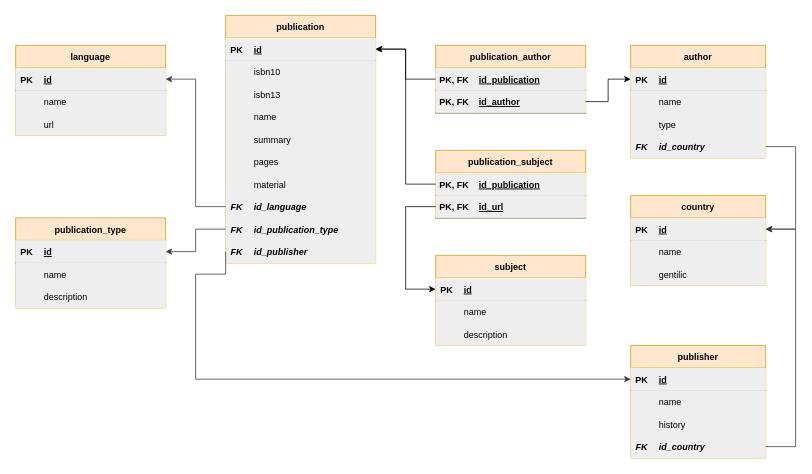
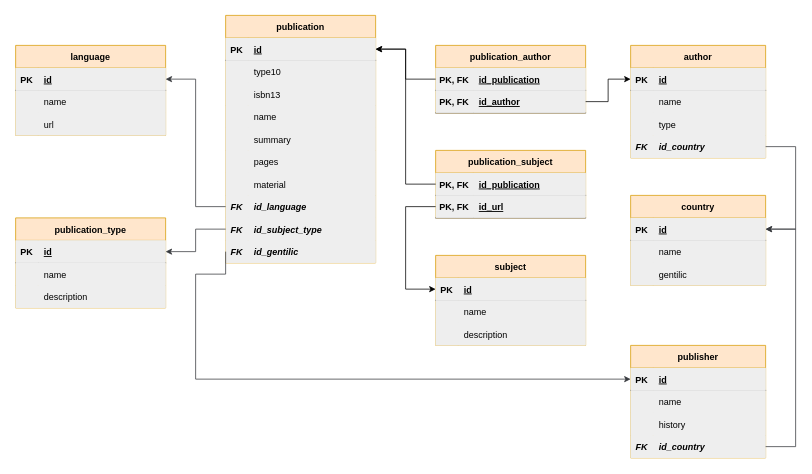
node "isbn10": label "isbn10" -> "type10"
node "id_publication_type": label "id_publication_type" -> "id_subject_type"
node "id_publisher": label "id_publisher" -> "id_gentilic"
